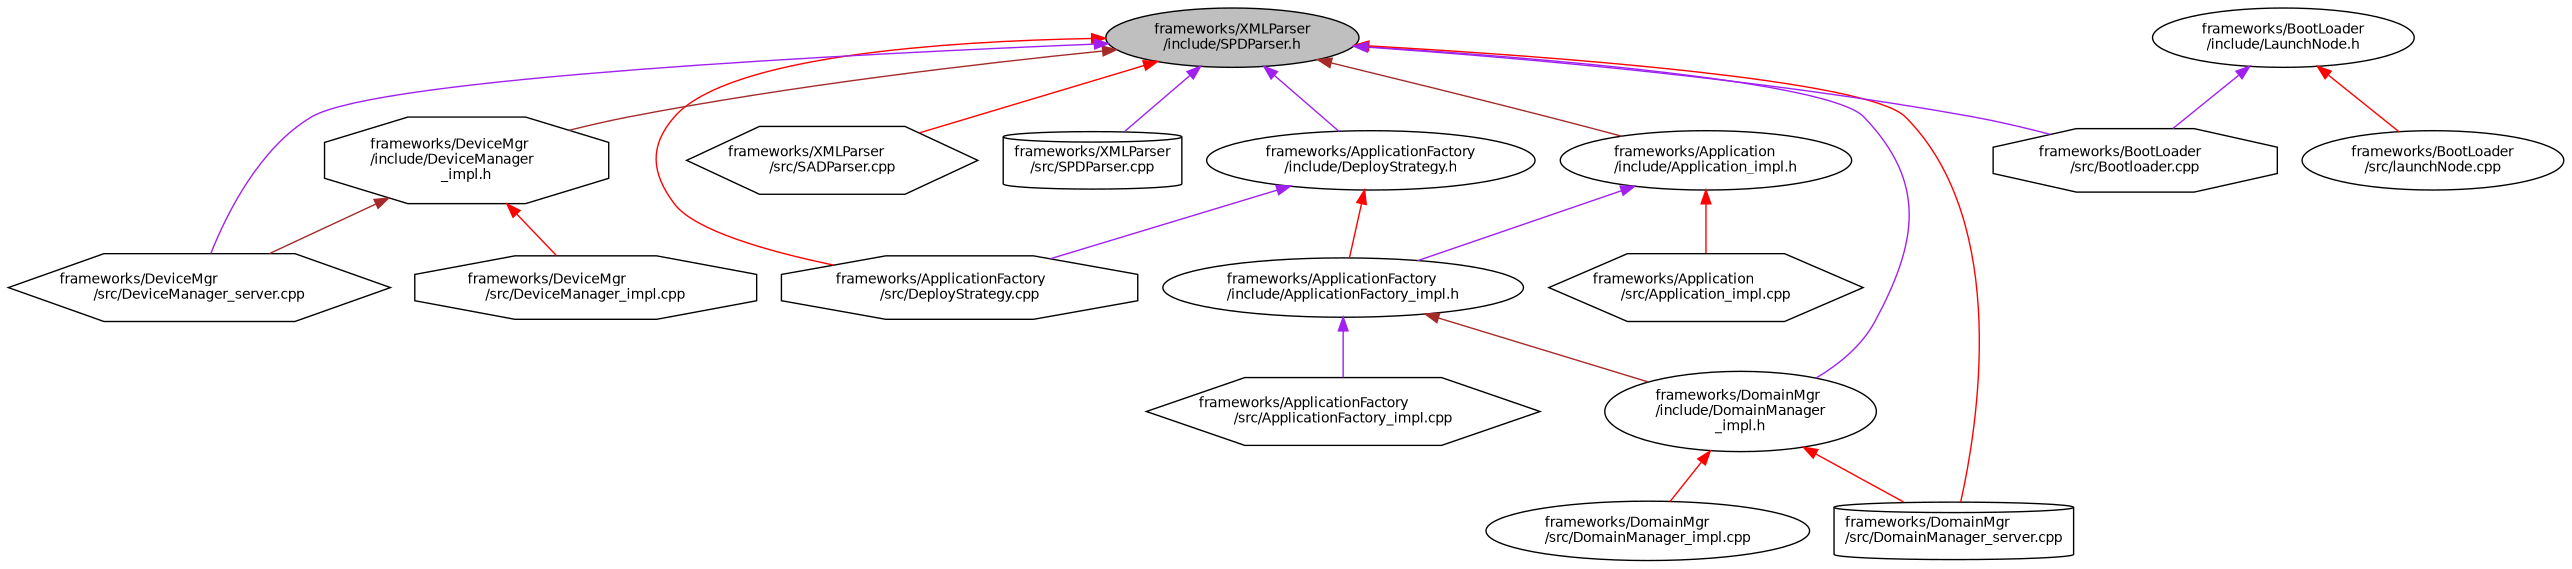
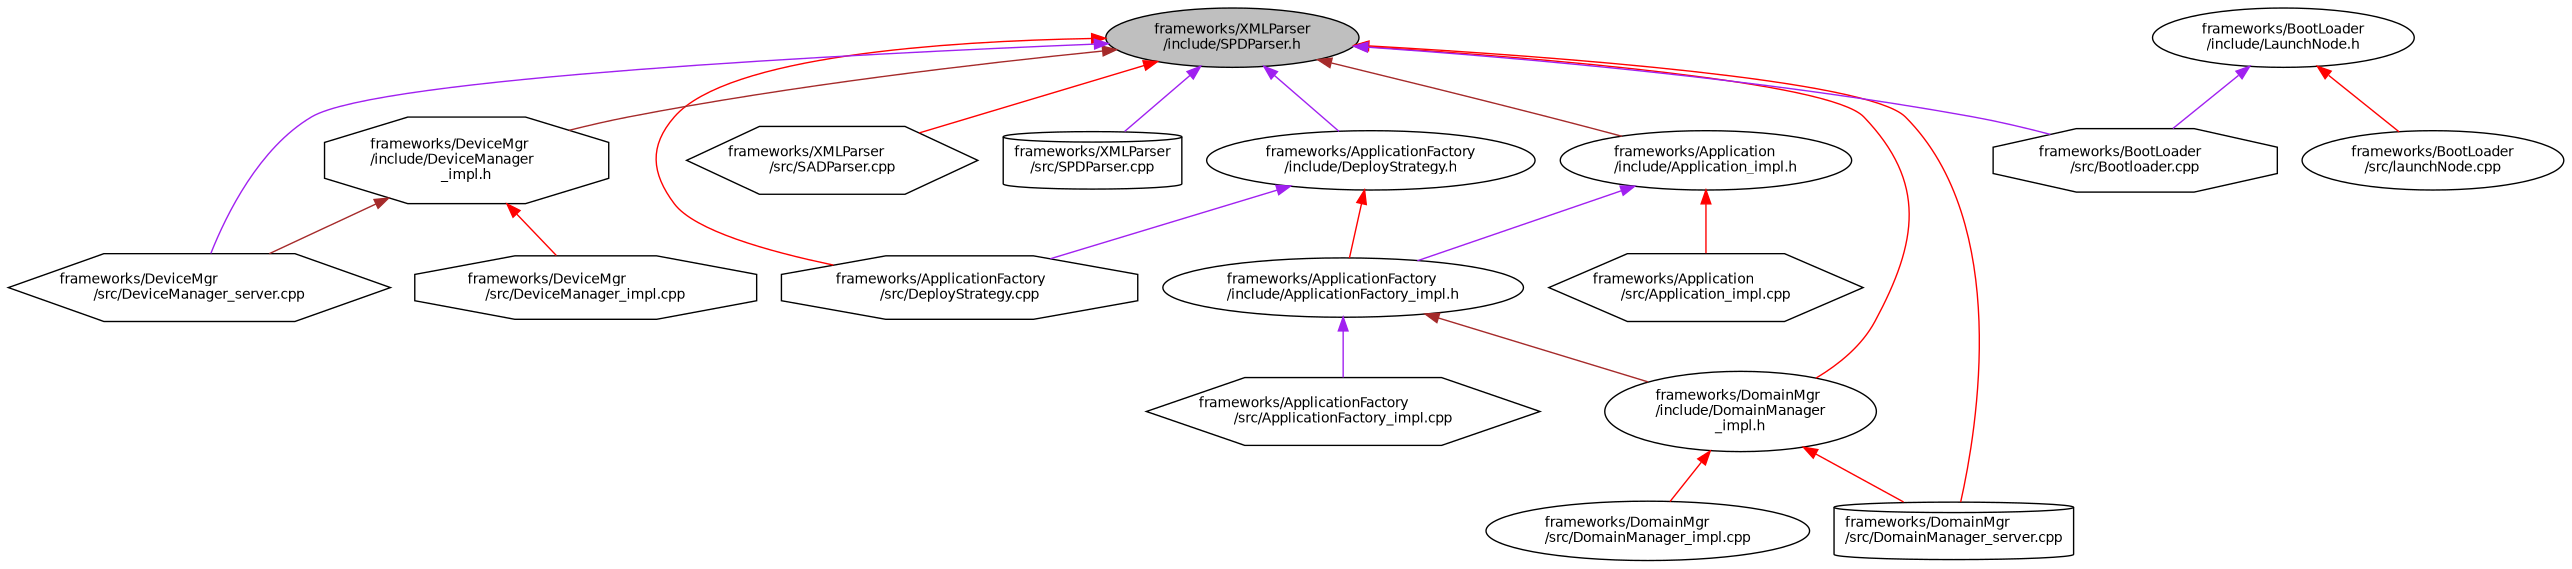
edge "frameworks/DomainMgr /include/DomainManager _impl.h" -> "frameworks/XMLParser /include/SPDParser.h": color purple -> red
